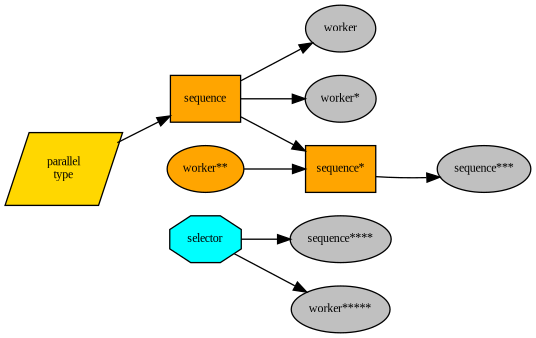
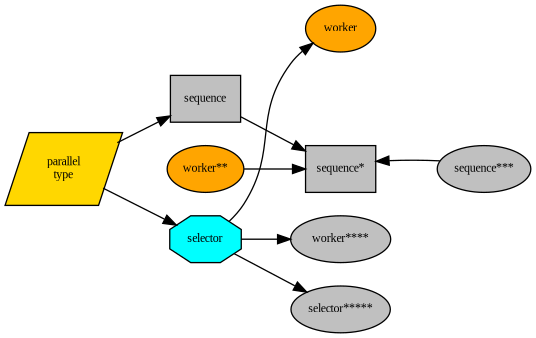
node "worker": fillcolor gray -> orange
edge "sequence" -> "worker": now "selector" -> "worker"
node "sequence": fillcolor orange -> gray
node "worker*": removed
node "sequence*": fillcolor orange -> gray
edge "sequence*" -> "sequence***": reversed
edge "parallel type" -> "selector": added
node "sequence****": label "sequence****" -> "worker****"
node "worker*****": label "worker*****" -> "selector*****"
